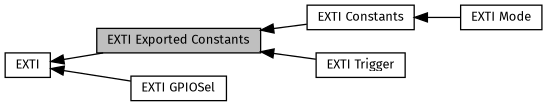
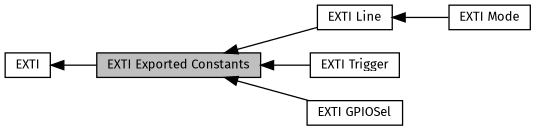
node "EXTI Constants": label "EXTI Constants" -> "EXTI Line"
edge "EXTI GPIOSel" -> "EXTI": now "EXTI GPIOSel" -> "EXTI Exported Constants"
